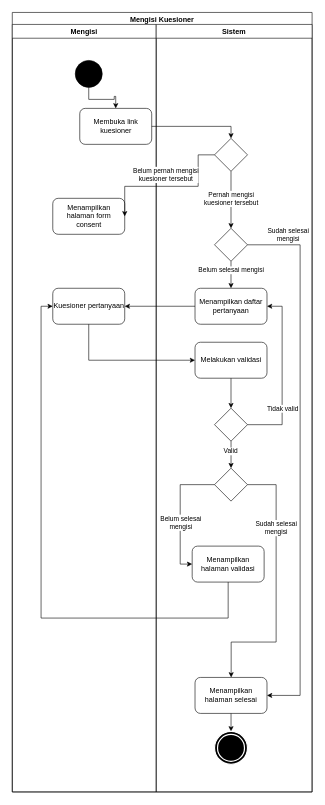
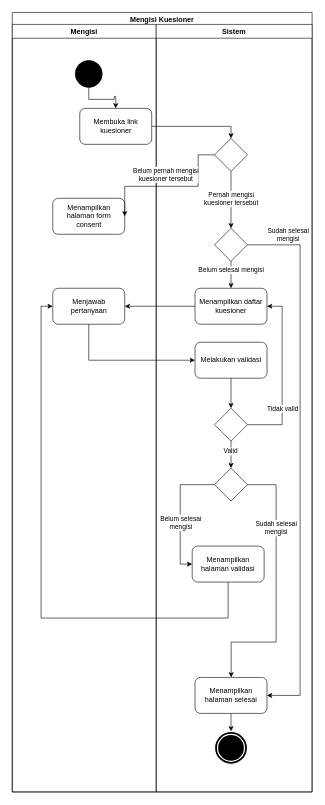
node "Kuesioner pertanyaan": label "Kuesioner pertanyaan" -> "Menjawab pertanyaan"
node "Menampilkan daftar pertanyaan": label "Menampilkan daftar pertanyaan" -> "Menampilkan daftar kuesioner"
